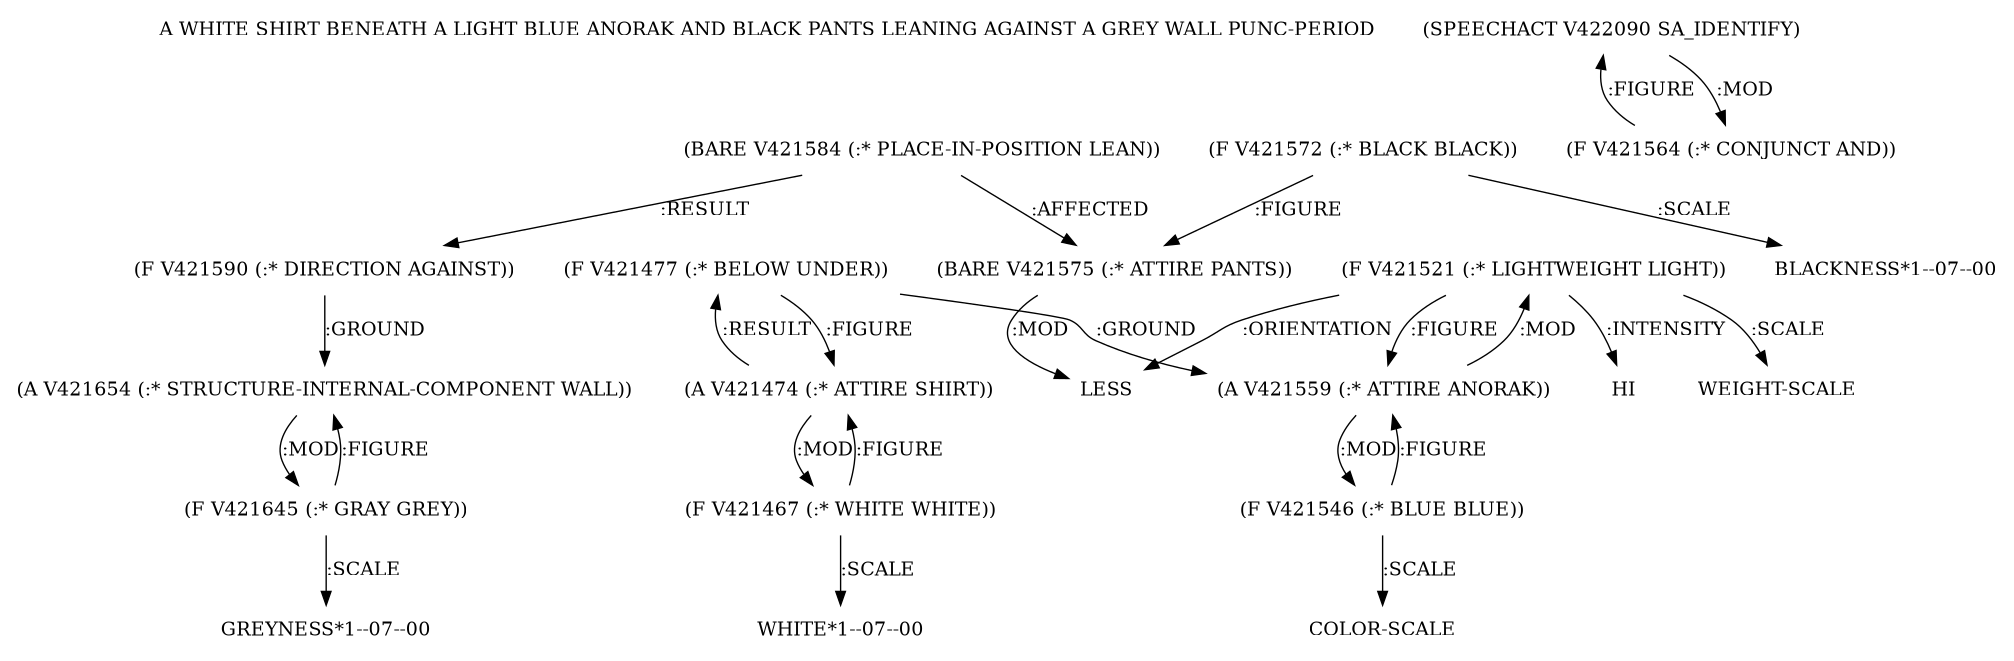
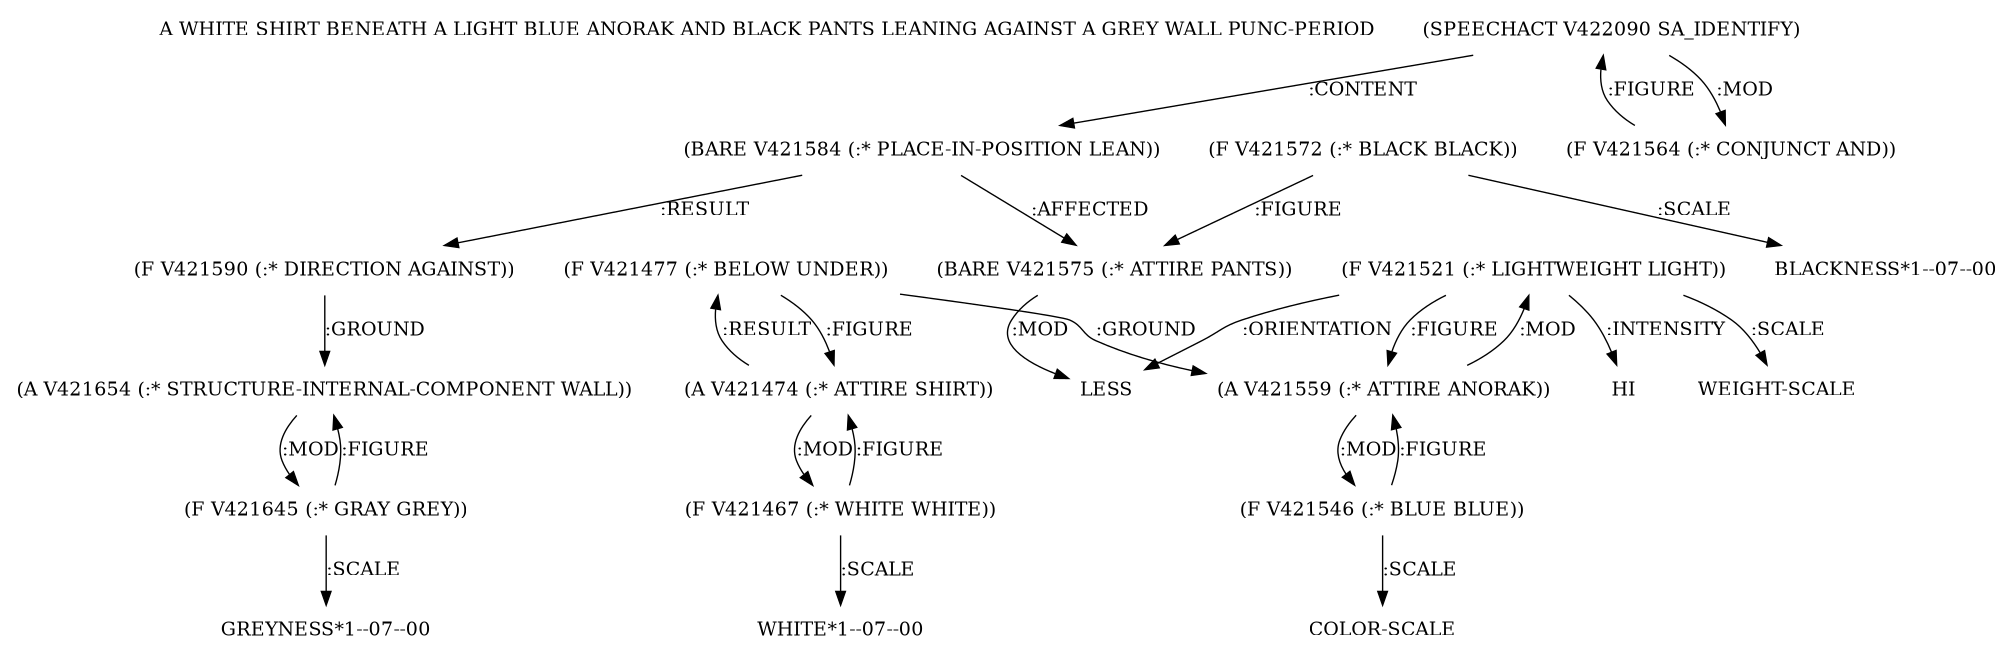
edge "(SPEECHACT V422090 SA_IDENTIFY)" -> "(BARE V421584 (:* PLACE-IN-POSITION LEAN))": added, label ":CONTENT"
